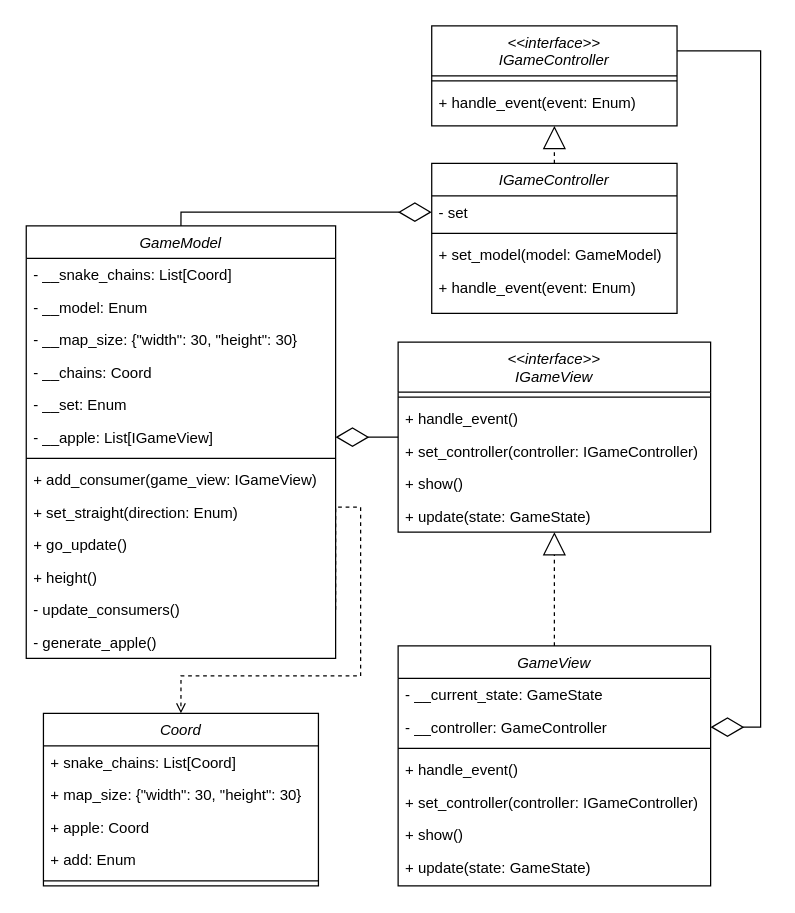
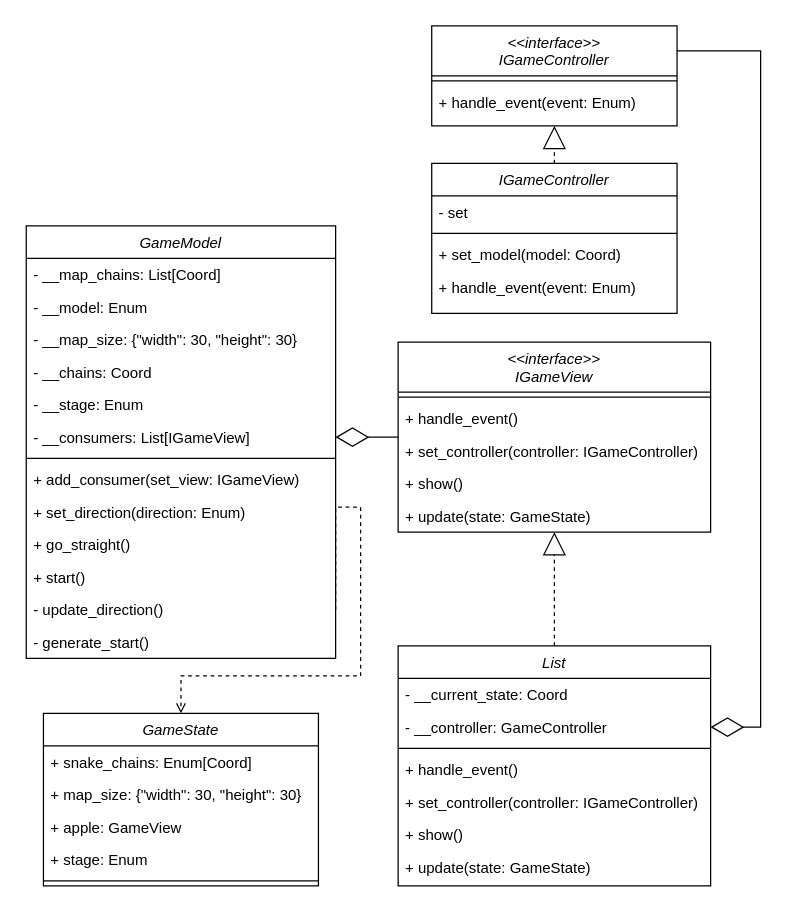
edge "GameModel" -> "- set": removed
node "+ set_model(model: GameModel)": label "+ set_model(model: GameModel)" -> "+ set_model(model: Coord)"
node "- __snake_chains: List[Coord]": label "- __snake_chains: List[Coord]" -> "- __map_chains: List[Coord]"
node "- __set: Enum": label "- __set: Enum" -> "- __stage: Enum"
node "- __apple: List[IGameView]": label "- __apple: List[IGameView]" -> "- __consumers: List[IGameView]"
node "+ add_consumer(game_view: IGameView)": label "+ add_consumer(game_view: IGameView)" -> "+ add_consumer(set_view: IGameView)"
node "+ set_straight(direction: Enum)": label "+ set_straight(direction: Enum)" -> "+ set_direction(direction: Enum)"
node "+ go_update()": label "+ go_update()" -> "+ go_straight()"
node "+ height()": label "+ height()" -> "+ start()"
node "- update_consumers()": label "- update_consumers()" -> "- update_direction()"
node "- generate_apple()": label "- generate_apple()" -> "- generate_start()"
node "GameView": label "GameView" -> "List"
node "- __current_state: GameState": label "- __current_state: GameState" -> "- __current_state: Coord"
node "Coord": label "Coord" -> "GameState"
node "+ snake_chains: List[Coord]": label "+ snake_chains: List[Coord]" -> "+ snake_chains: Enum[Coord]"
node "+ apple: Coord": label "+ apple: Coord" -> "+ apple: GameView"
node "+ add: Enum": label "+ add: Enum" -> "+ stage: Enum"
